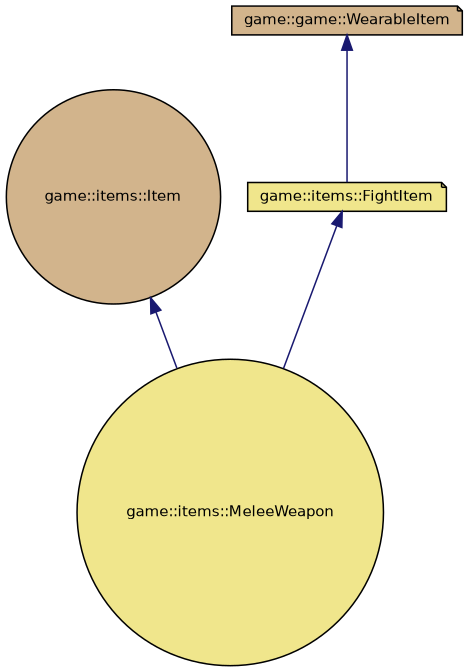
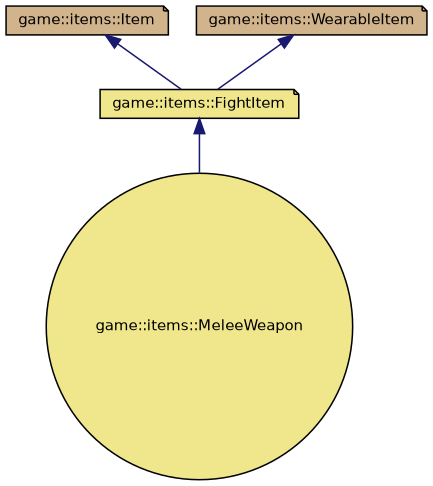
node "game::game::WearableItem": label "game::game::WearableItem" -> "game::items::WearableItem"
node "game::items::Item": shape circle -> note
edge "game::items::MeleeWeapon" -> "game::items::Item": now "game::items::FightItem" -> "game::items::Item"
